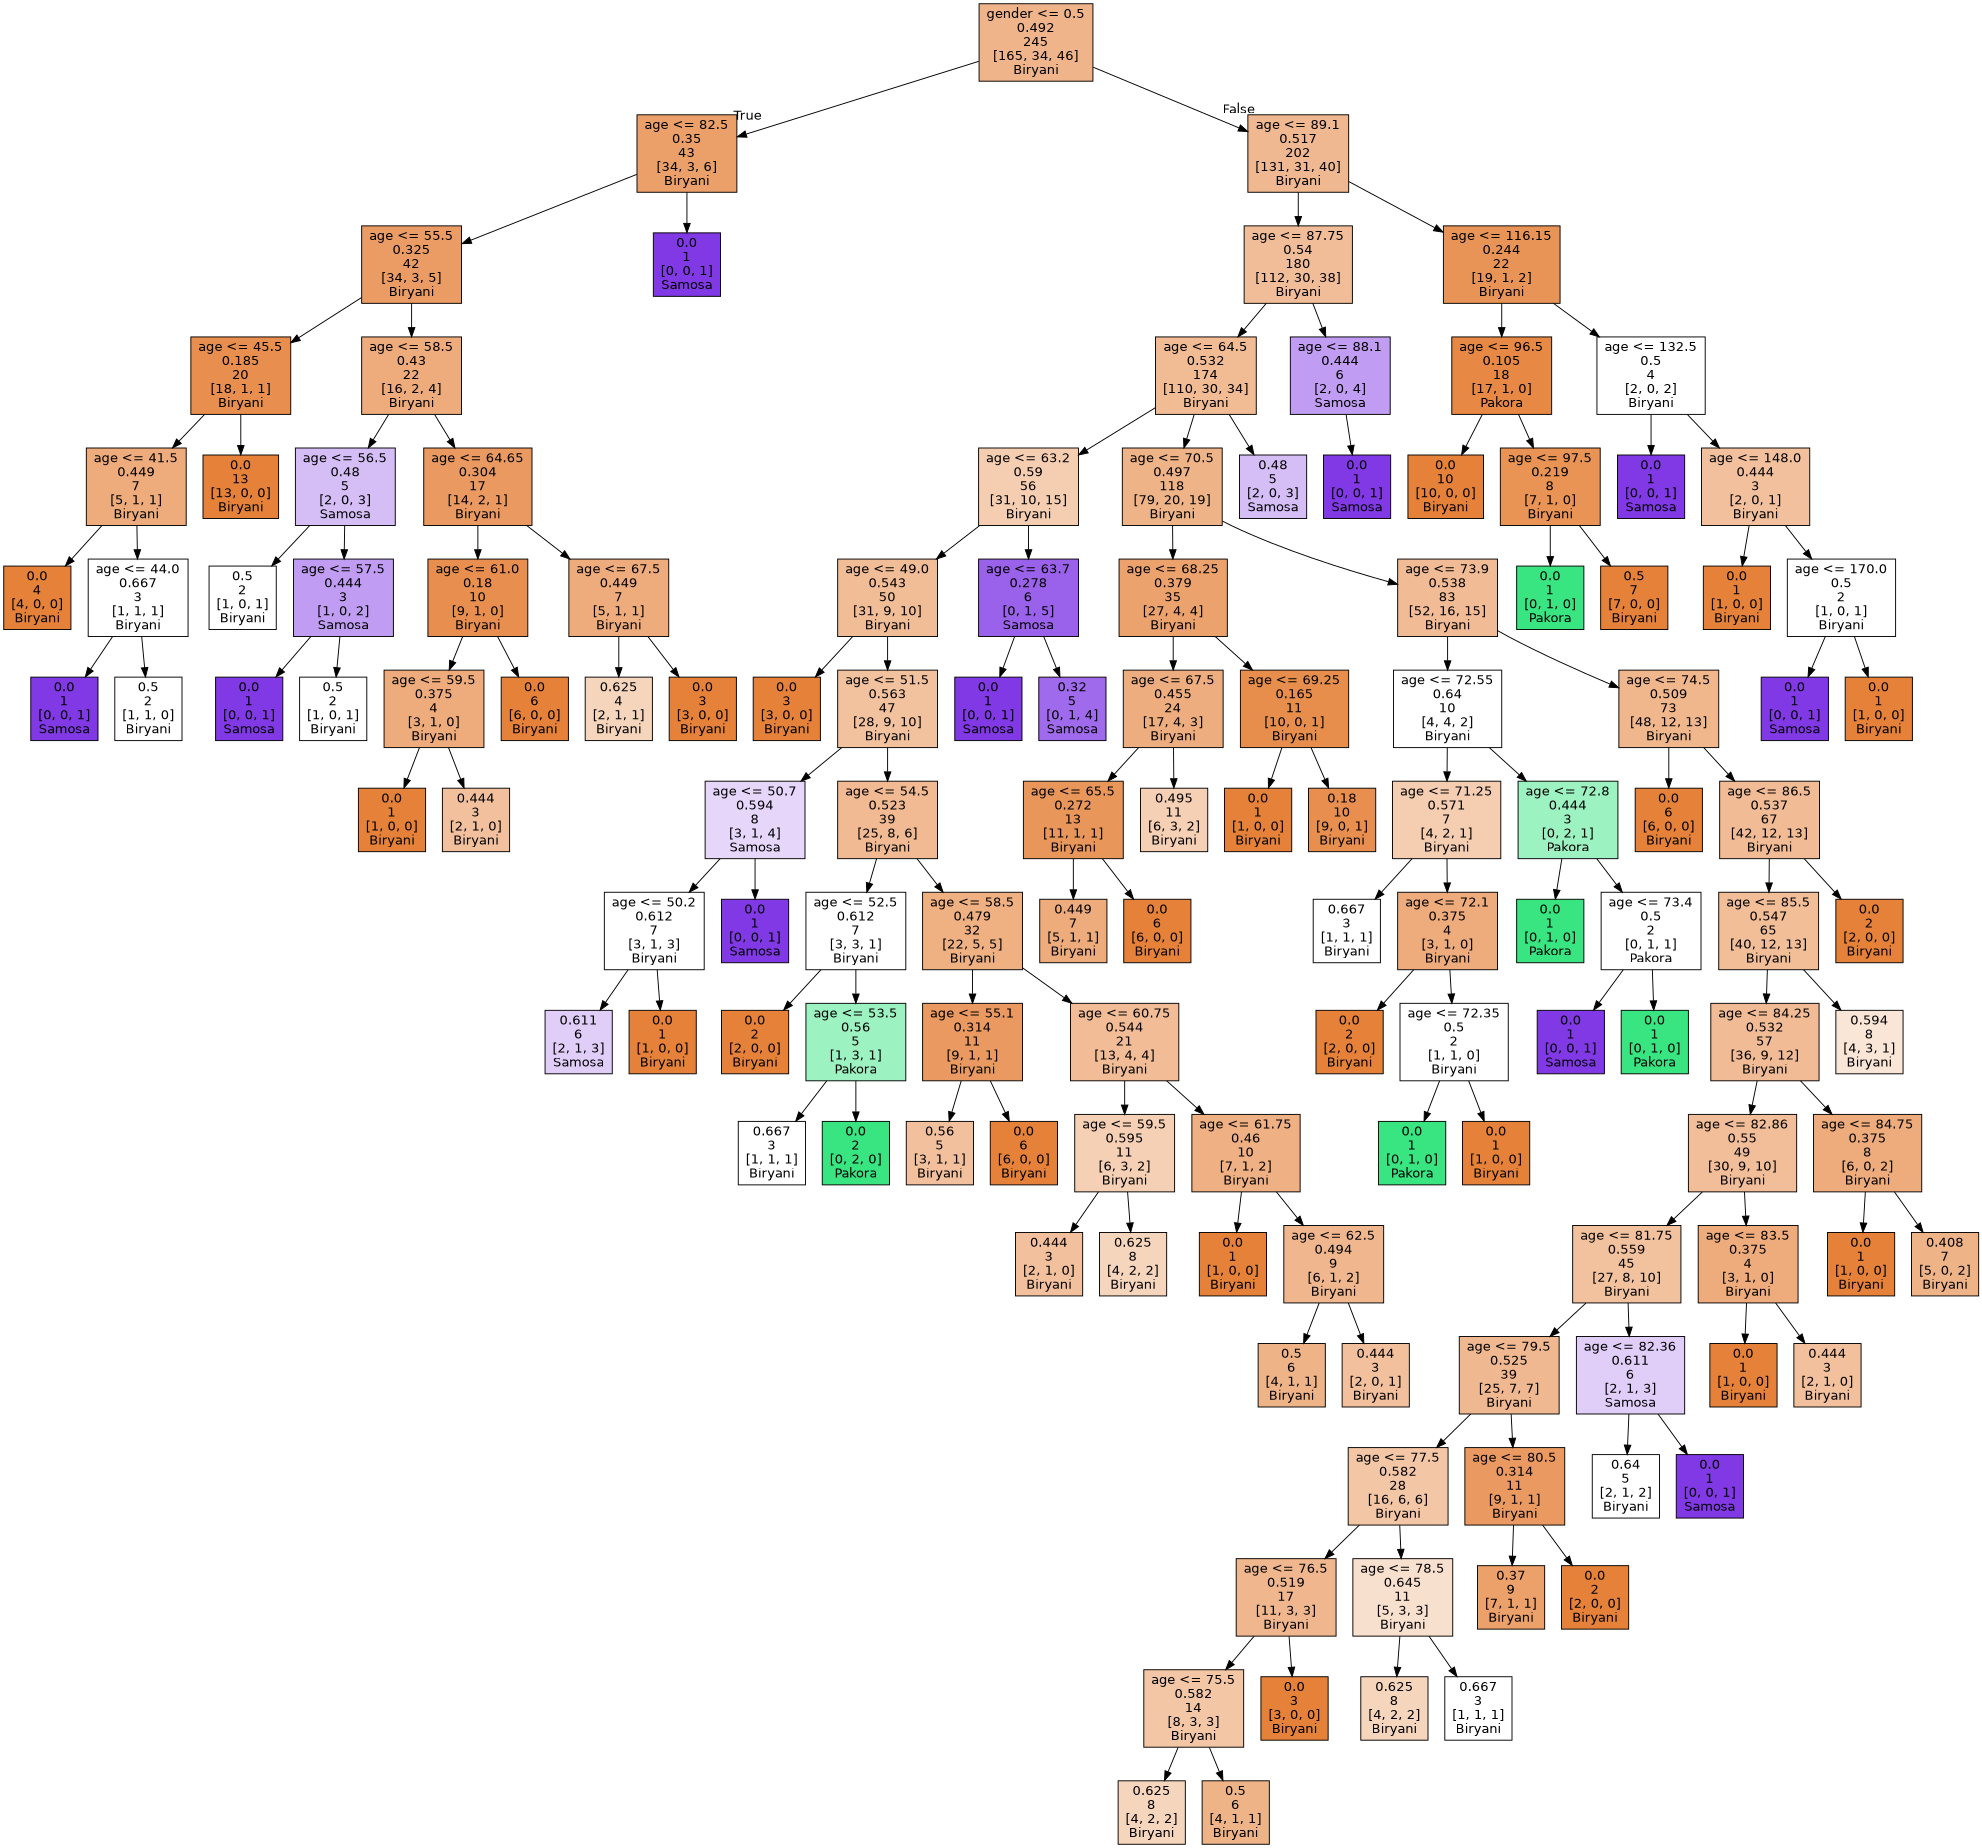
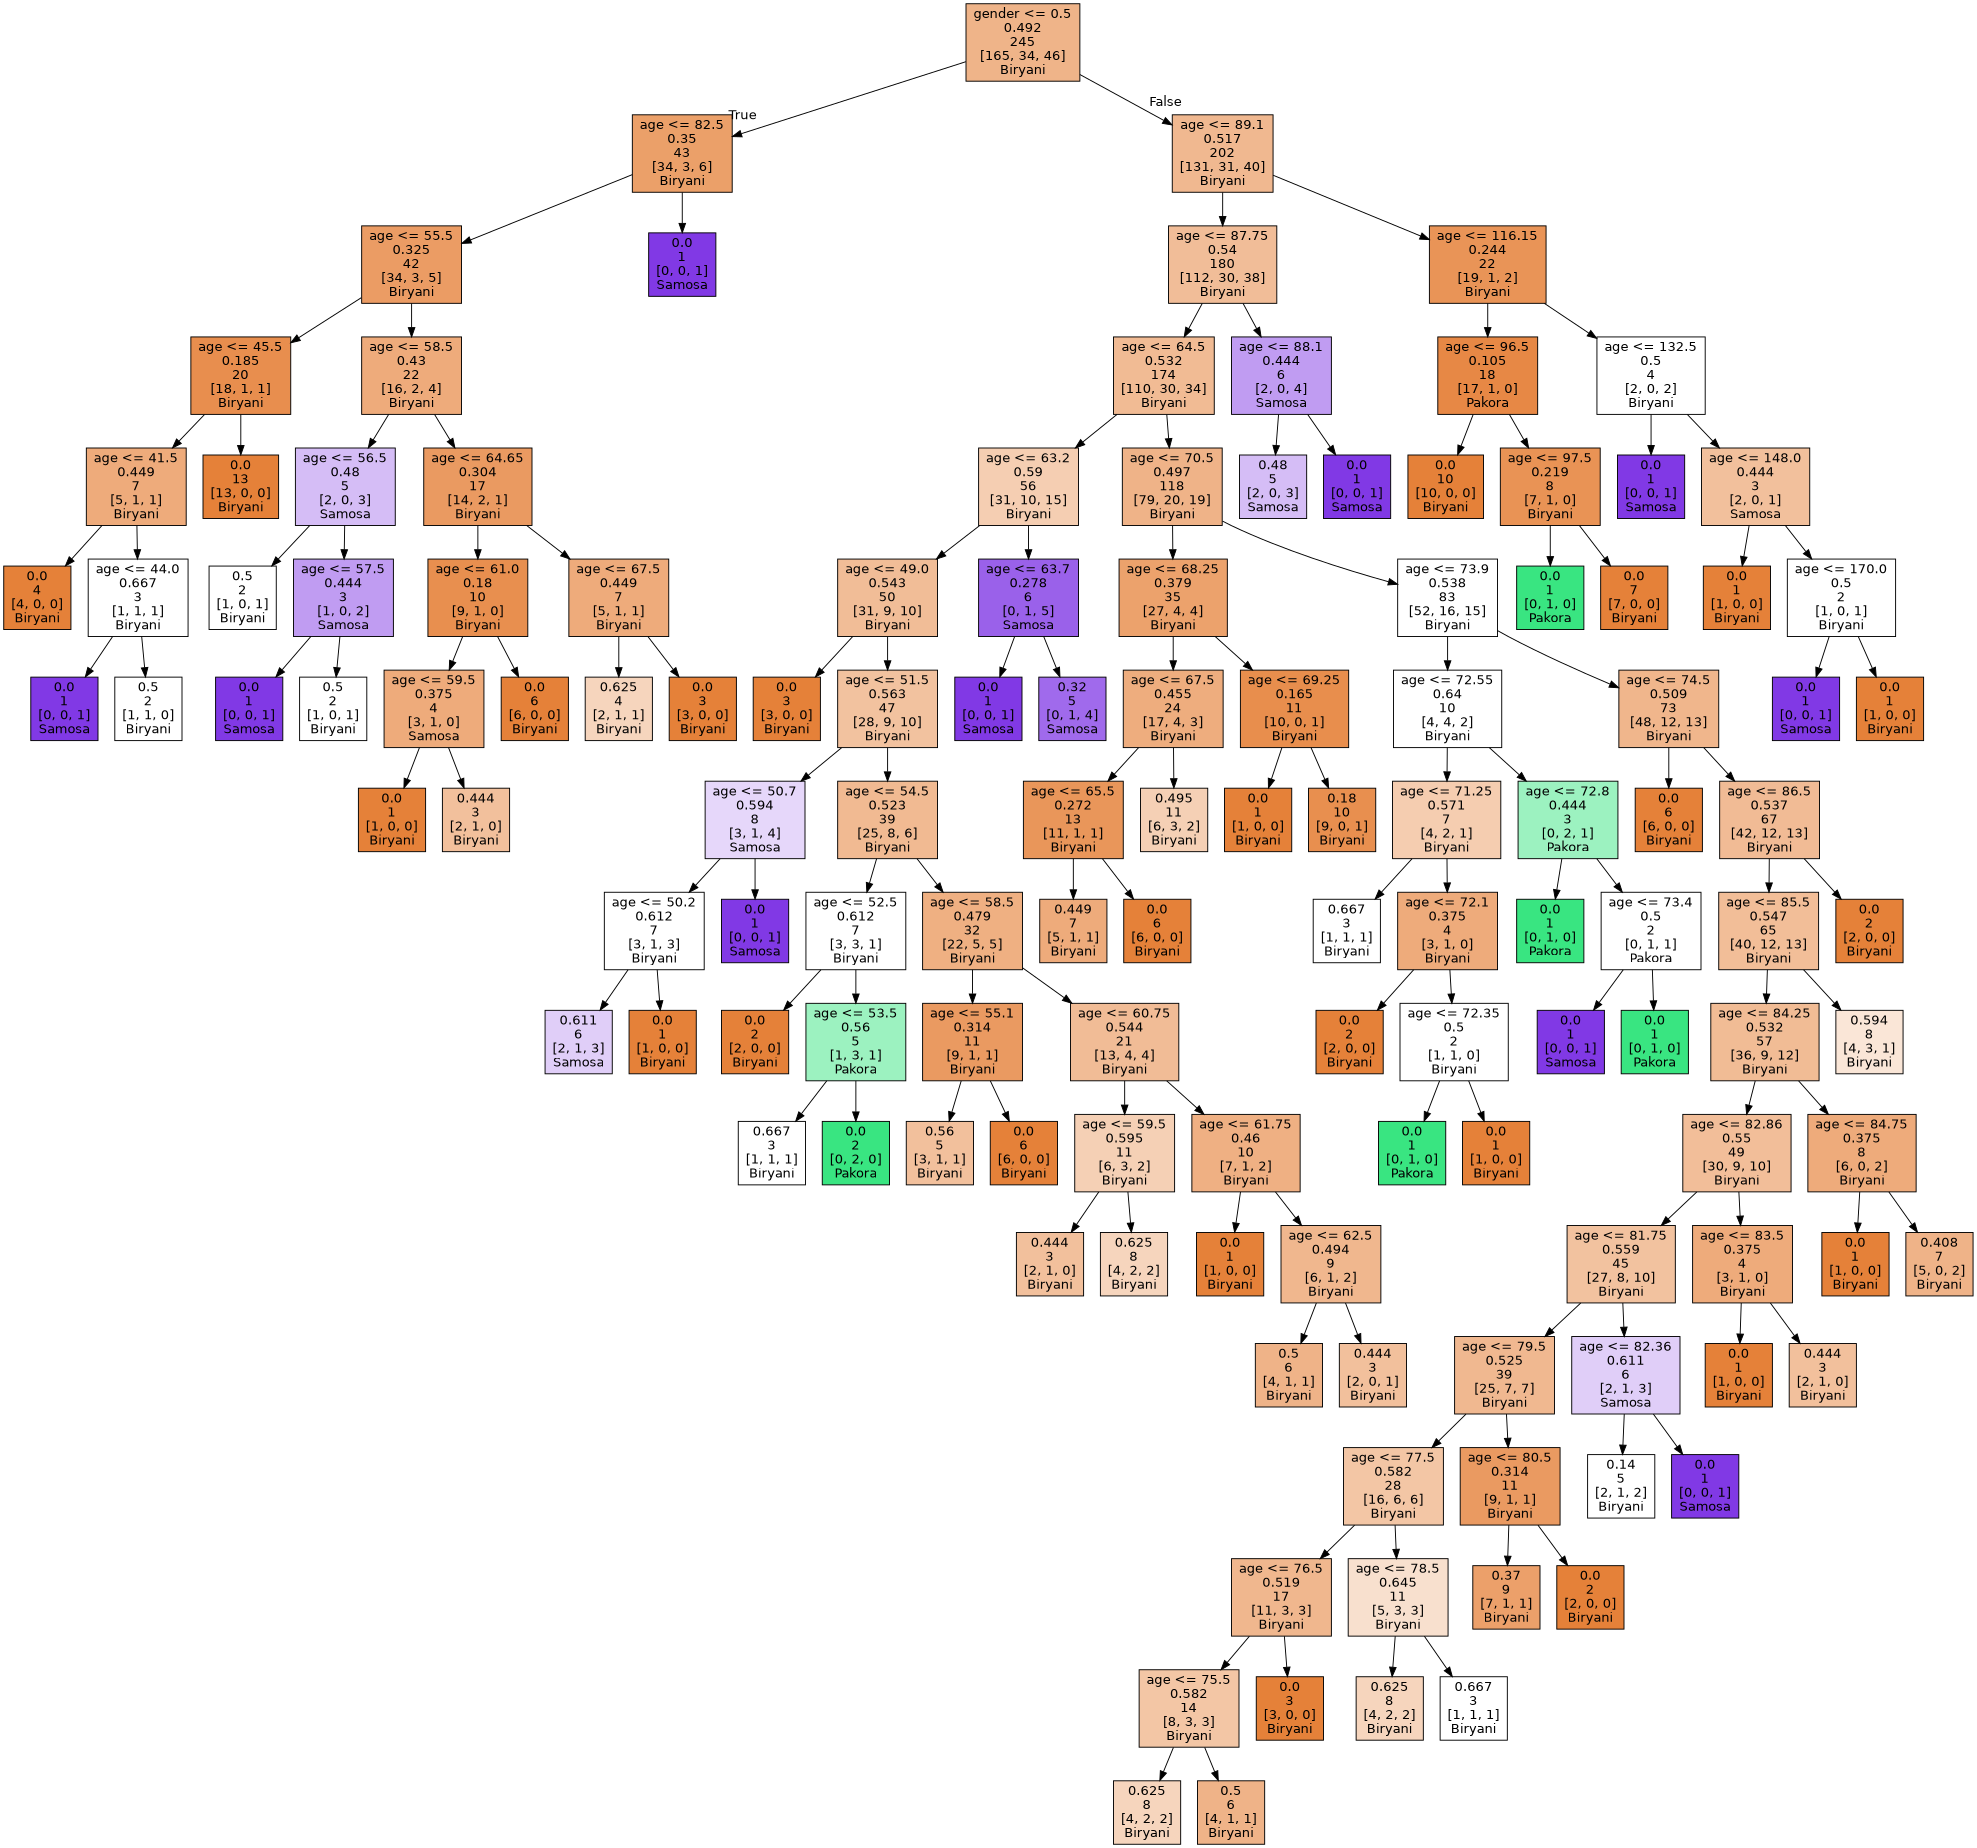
edge "age <= 64.5 0.532 174 [110, 30, 34] Biryani" -> "0.48 5 [2, 0, 3] Samosa": now "age <= 88.1 0.444 6 [2, 0, 4] Samosa" -> "0.48 5 [2, 0, 3] Samosa"
node "age <= 148.0 0.444 3 [2, 0, 1] Biryani": label "age <= 148.0 0.444 3 [2, 0, 1] Biryani" -> "age <= 148.0 0.444 3 [2, 0, 1] Samosa"
node "age <= 73.9 0.538 83 [52, 16, 15] Biryani": fillcolor #f1bb95 -> #ffffff
node "0.5 7 [7, 0, 0] Biryani": label "0.5 7 [7, 0, 0] Biryani" -> "0.0 7 [7, 0, 0] Biryani"
node "age <= 59.5 0.375 4 [3, 1, 0] Biryani": label "age <= 59.5 0.375 4 [3, 1, 0] Biryani" -> "age <= 59.5 0.375 4 [3, 1, 0] Samosa"
node "0.64 5 [2, 1, 2] Biryani": label "0.64 5 [2, 1, 2] Biryani" -> "0.14 5 [2, 1, 2] Biryani"
